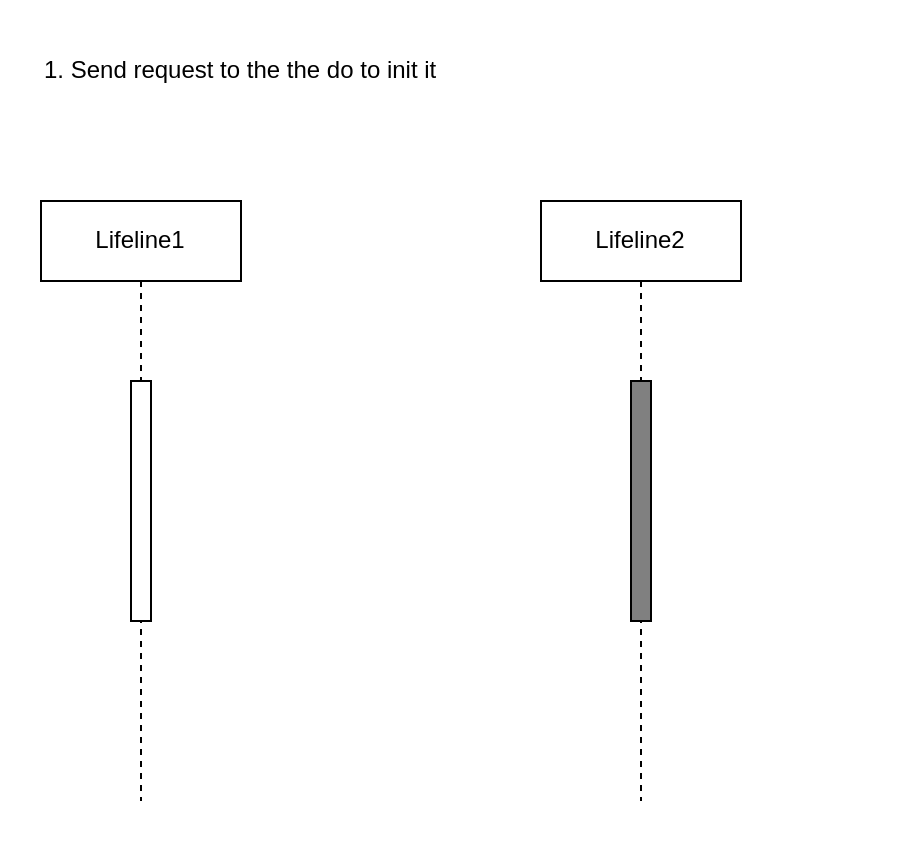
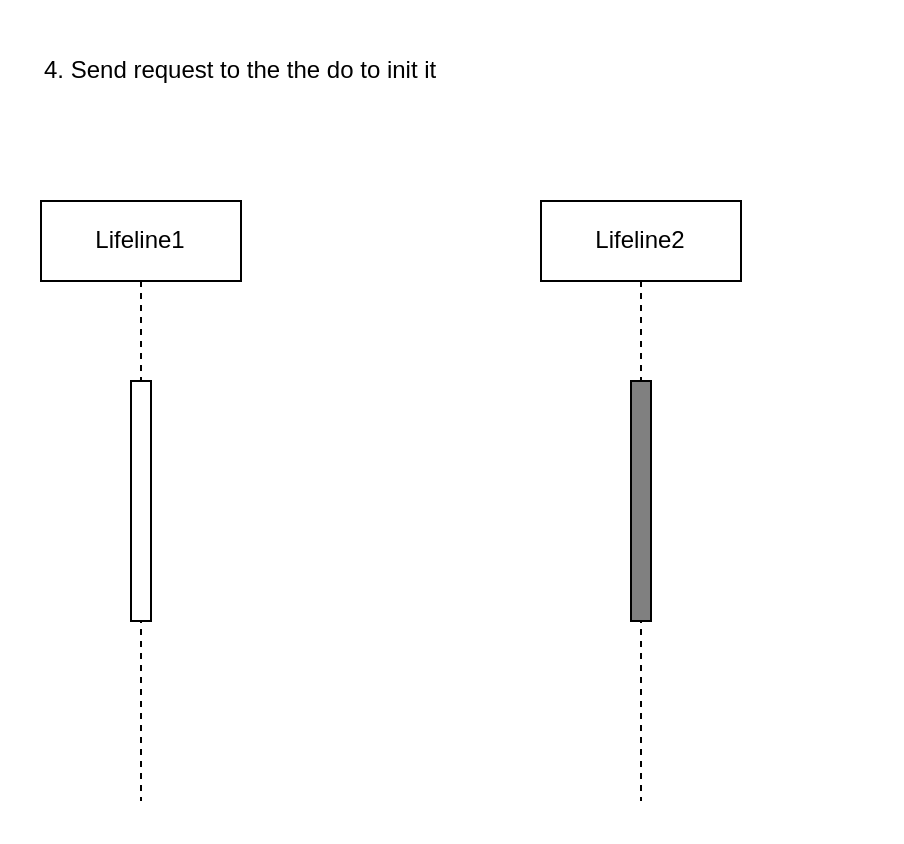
node "1. Send request to the the do to init it": label "1. Send request to the the do to init it" -> "4. Send request to the the do to init it"
